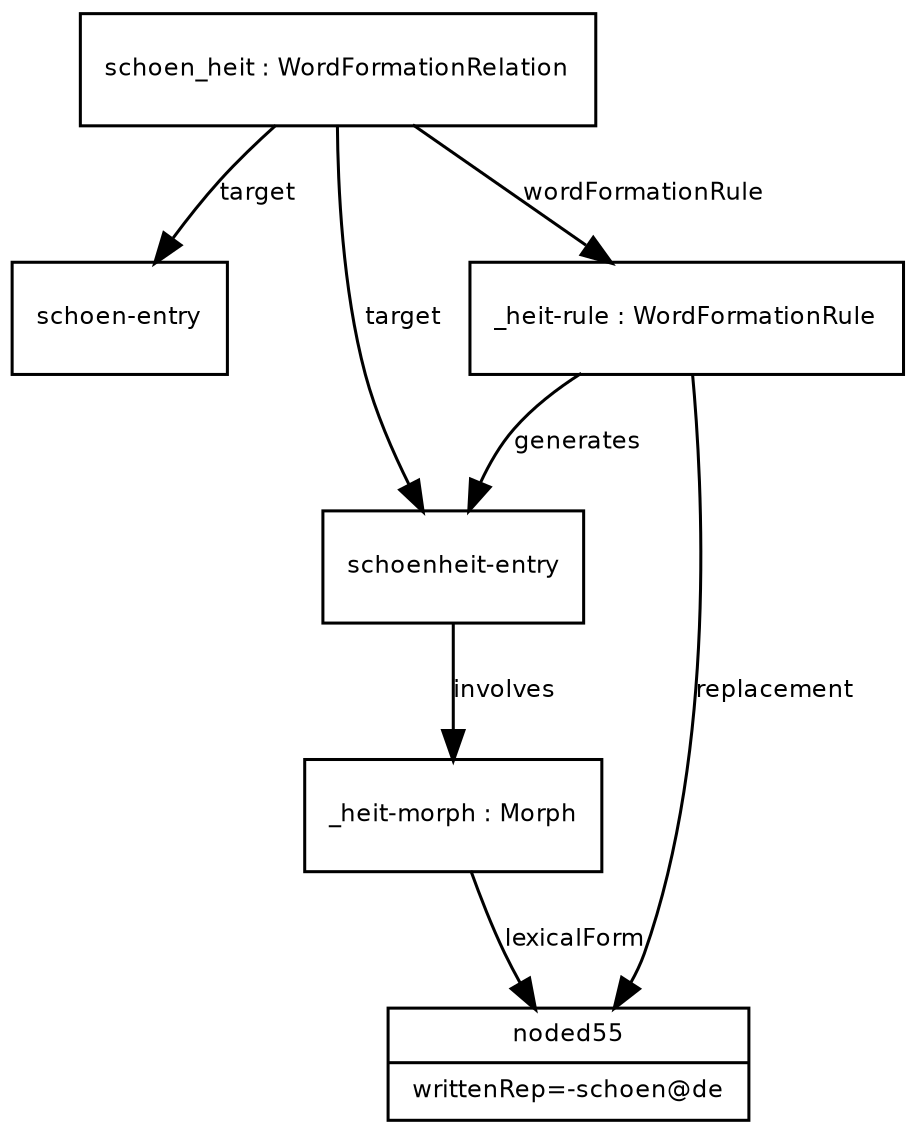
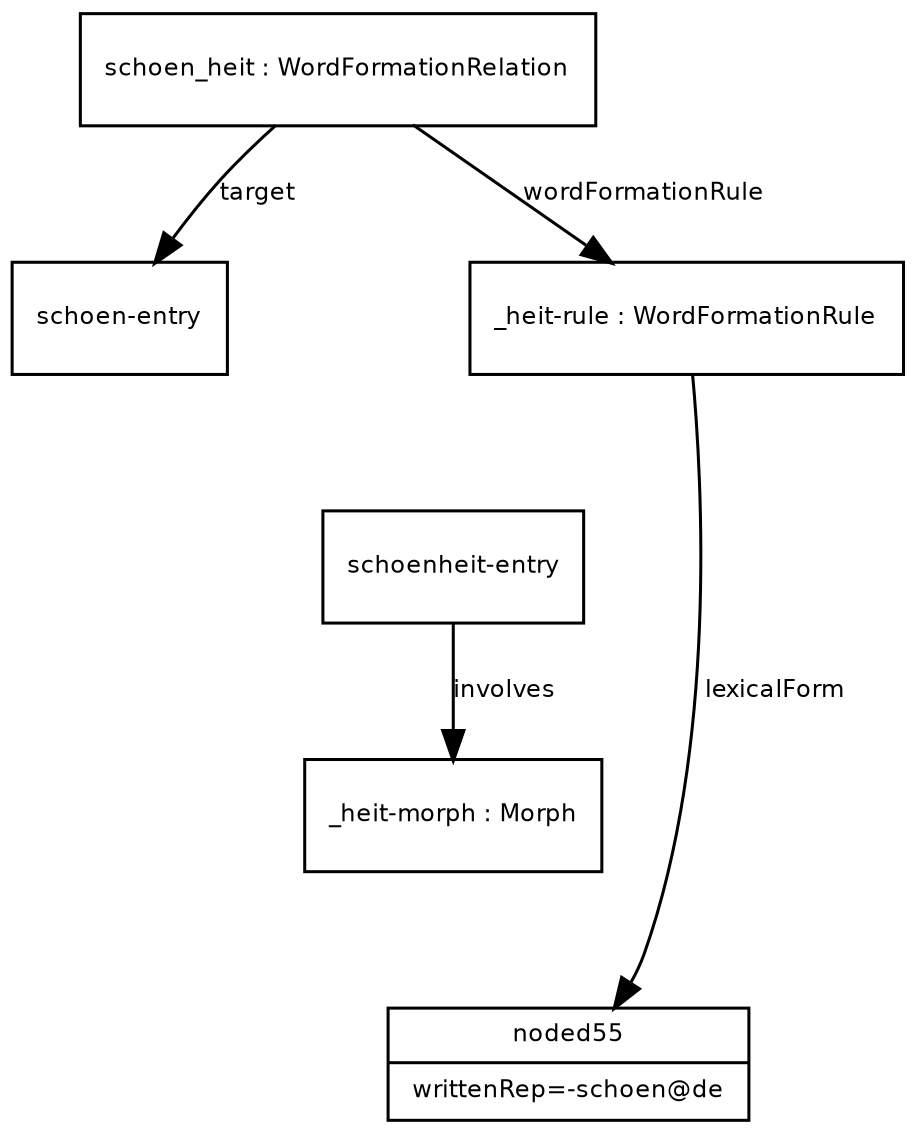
edge "schoen_heit : WordFormationRelation" -> "schoenheit-entry": removed, label "target"
edge "_heit-rule : WordFormationRule" -> "schoenheit-entry": removed, label "generates"
edge "_heit-rule : WordFormationRule" -> "noded55": label "replacement" -> "lexicalForm"
edge "_heit-morph : Morph" -> "noded55": removed, label "lexicalForm"
